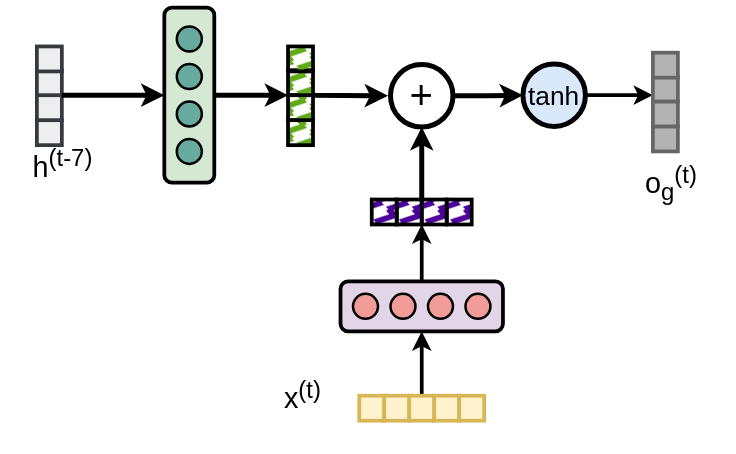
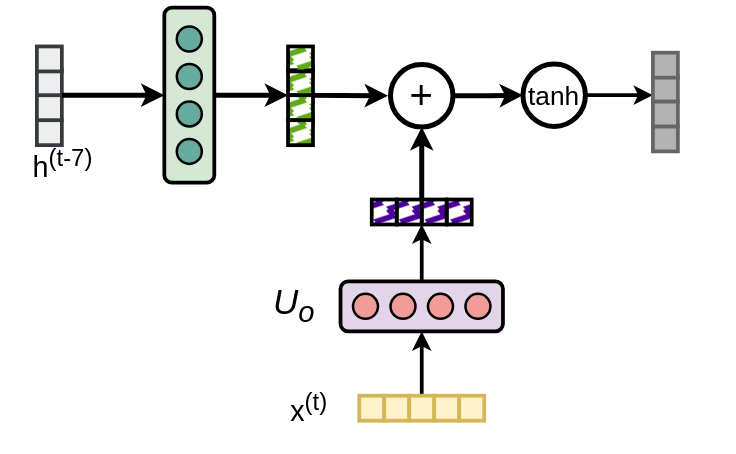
node "tanh": fillcolor #dae8fc -> #ffffff
node "og(t)": removed
node "Uo": added
node "x(t)": moved (303, 396) -> (309, 408)
